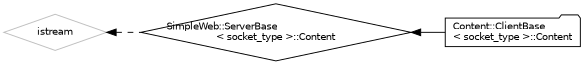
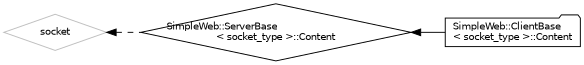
node "istream": label "istream" -> "socket"
node "Content::ClientBase < socket_type >::Content": label "Content::ClientBase < socket_type >::Content" -> "SimpleWeb::ClientBase < socket_type >::Content"
